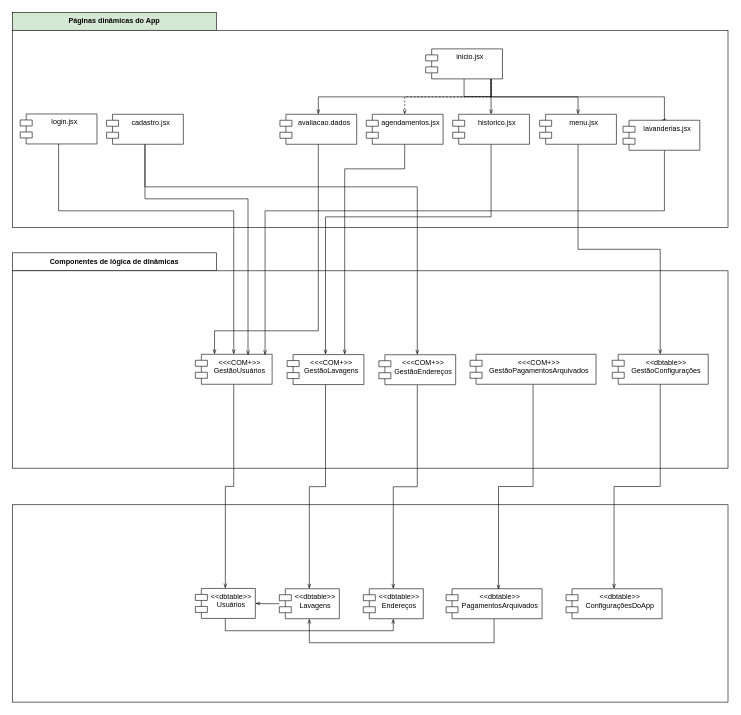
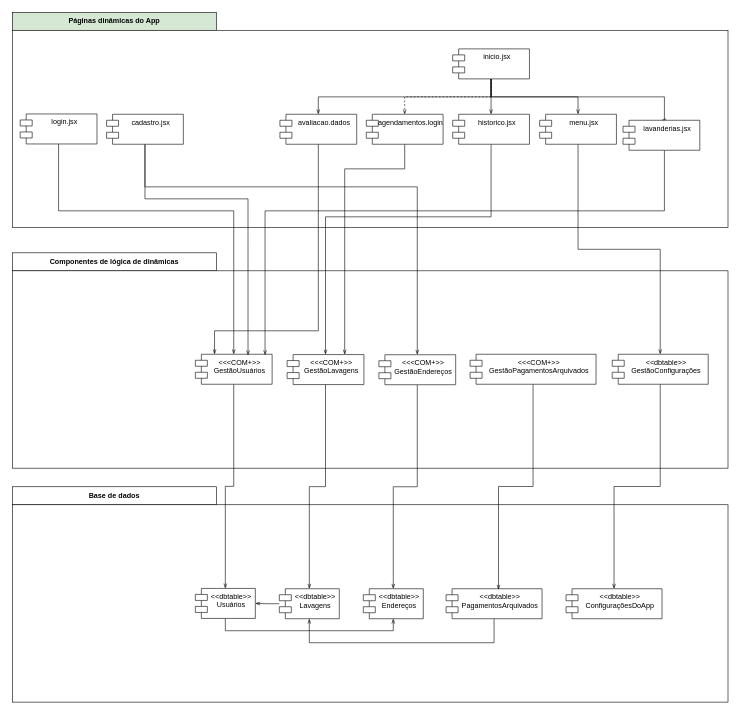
node "inicio.jsx": moved (464, 64) -> (491, 64)
node "agendamentos.jsx": label "agendamentos.jsx" -> "agendamentos.login"
node "Base de dados": added
